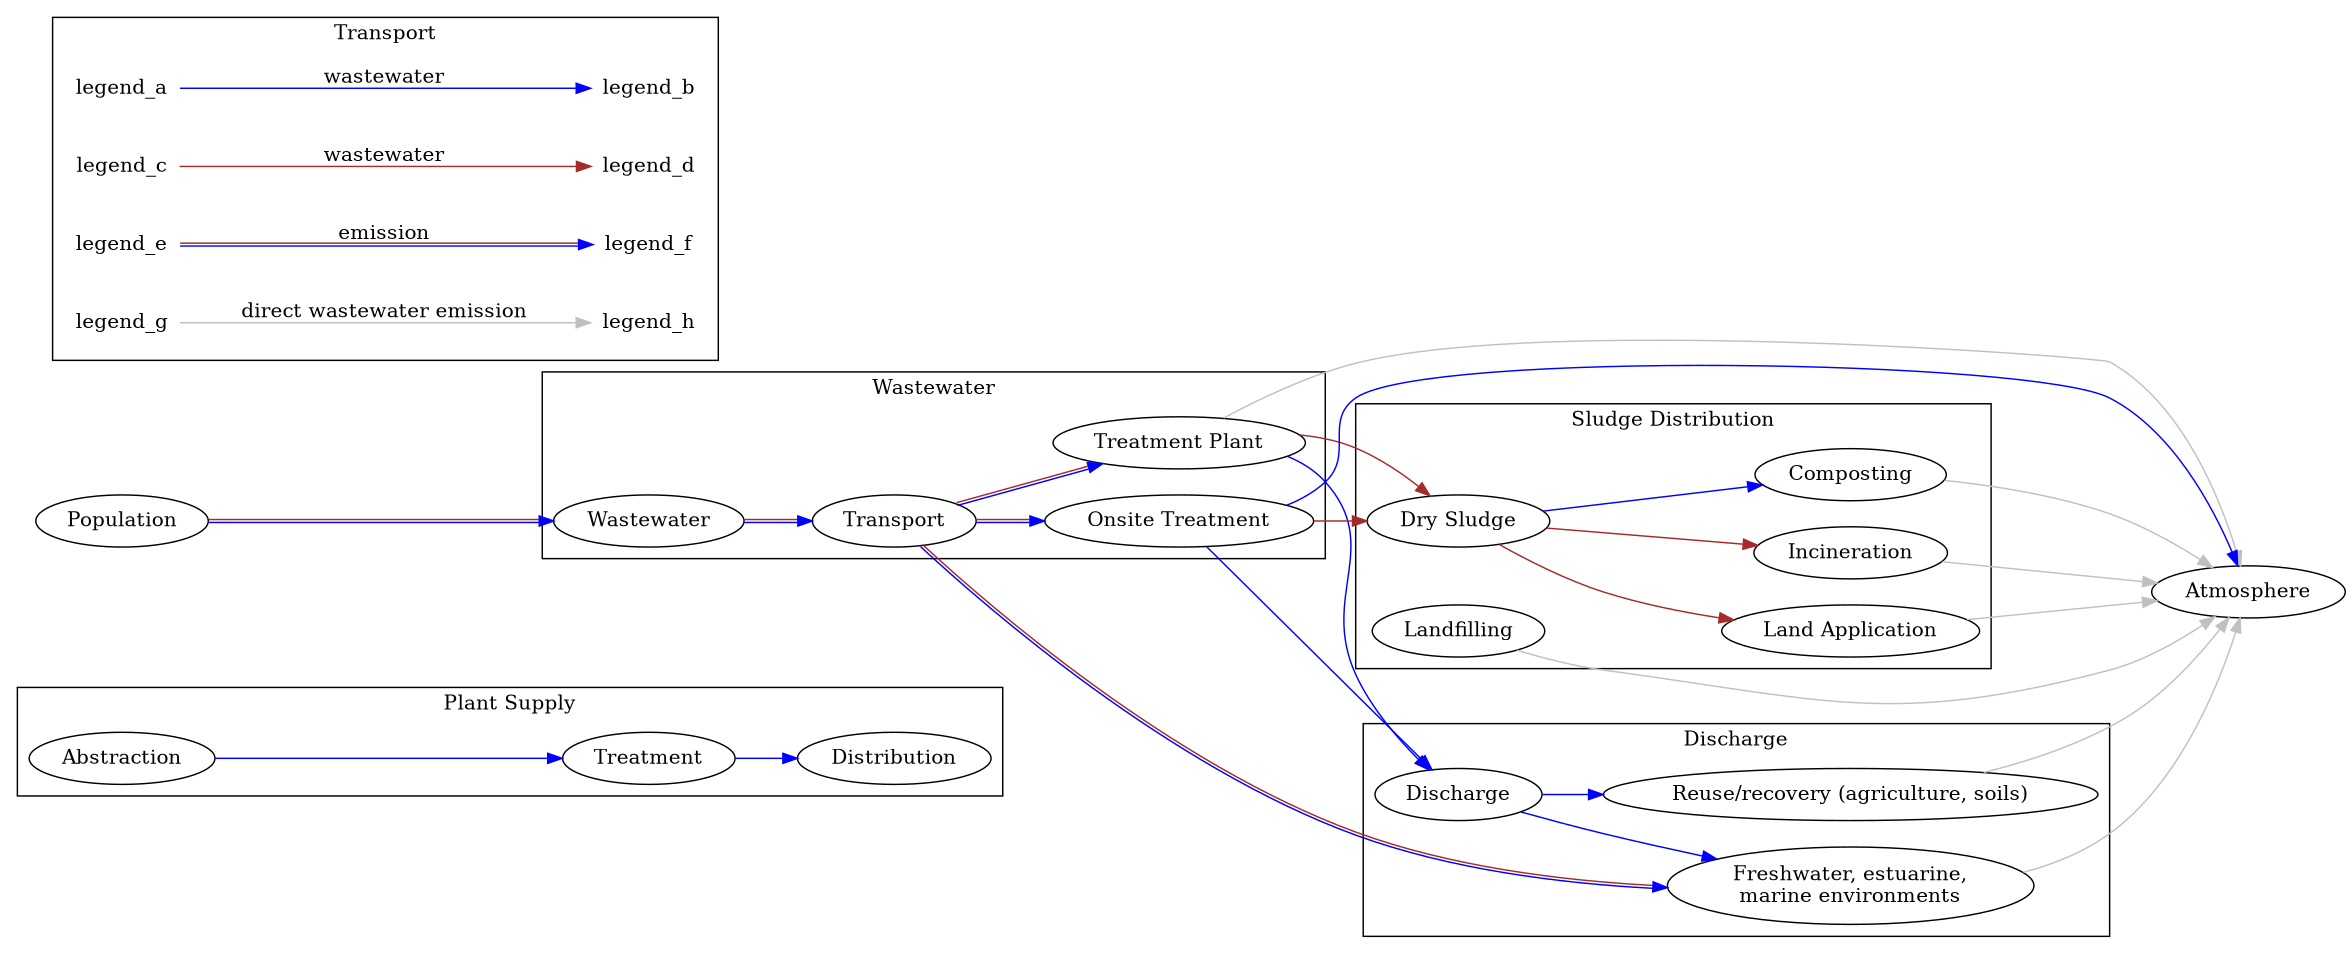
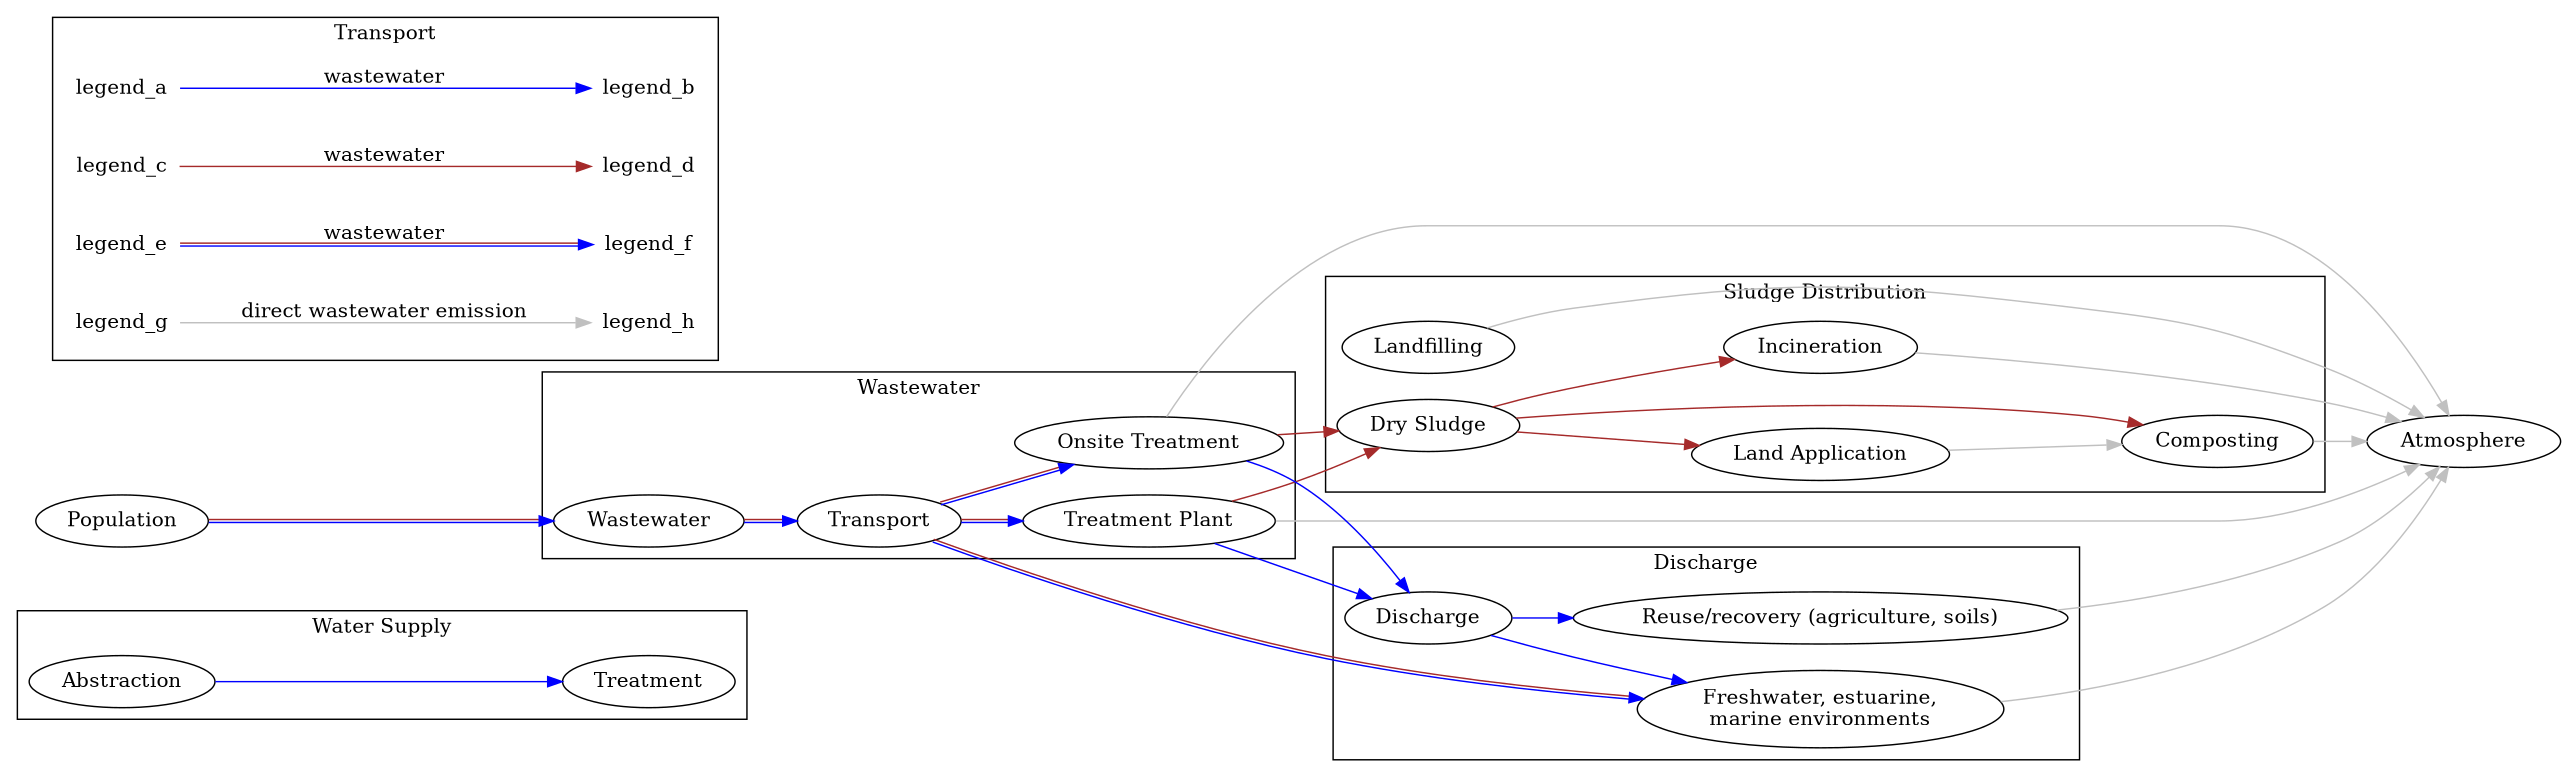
edge "legend_e" -> "legend_f": label "emission" -> "wastewater"
edge "Onsite Treatment" -> "Atmosphere": color blue -> grey
edge "Dry Sludge" -> "Composting": color blue -> brown
edge "Land Application" -> "Atmosphere": now "Land Application" -> "Composting"
cluster "Plant Supply": label "Plant Supply" -> "Water Supply"
node "Distribution": removed
